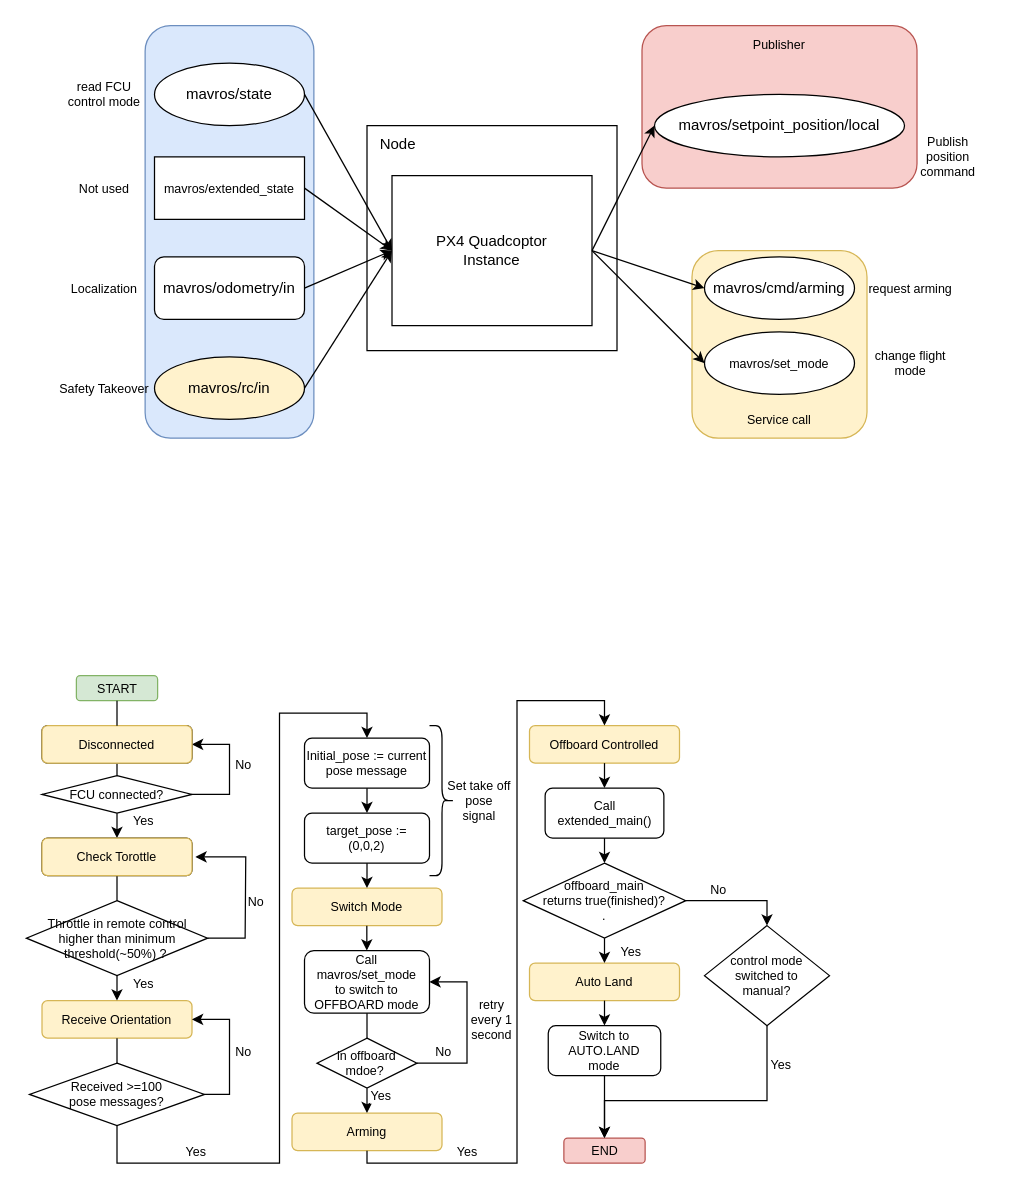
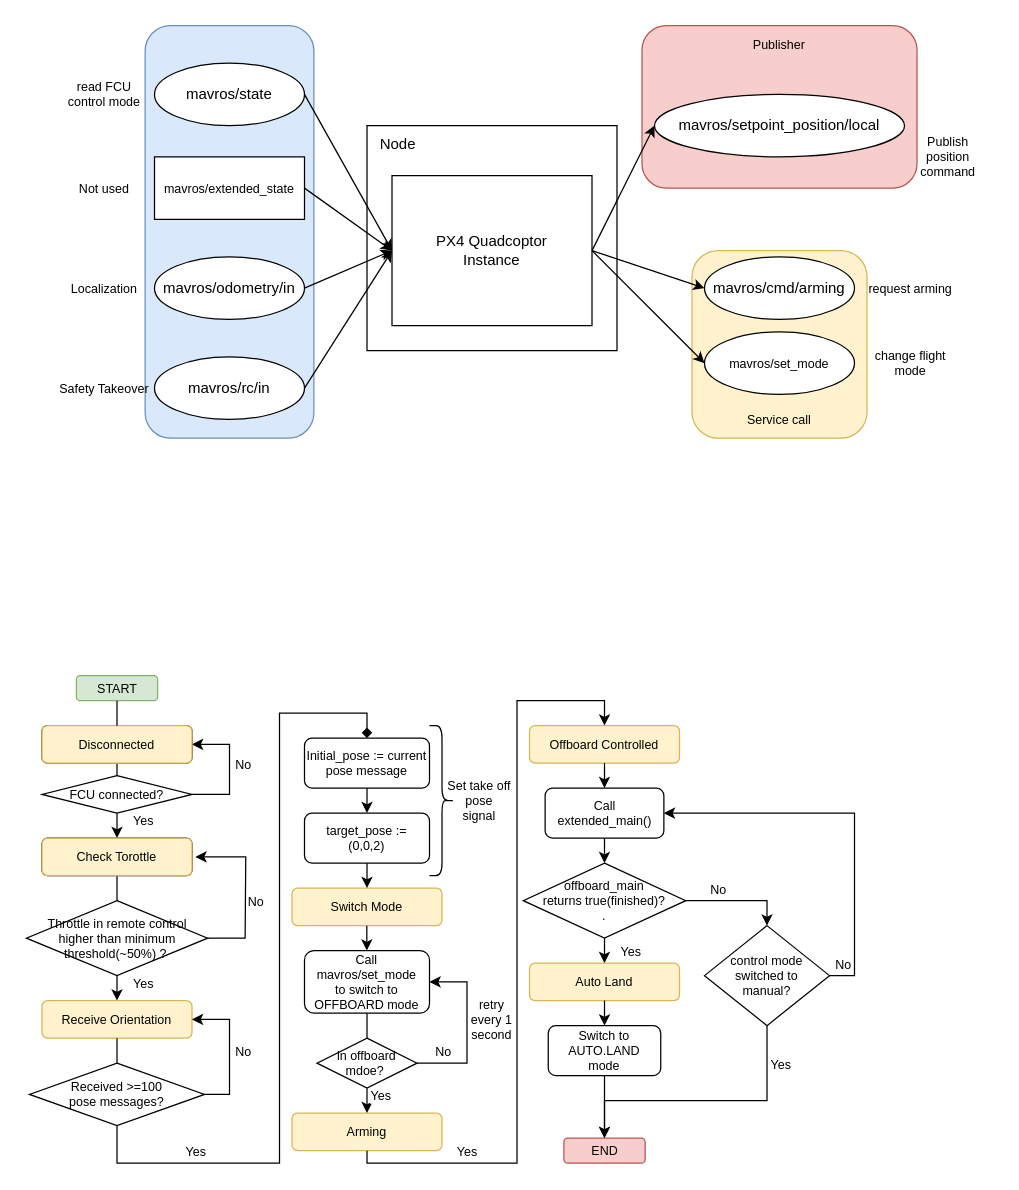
node "mavros/odometry/in": shape rounded rectangle -> ellipse
node "mavros/rc/in": fillcolor #fff2cc -> #ffffff
edge "Received >=100 pose messages?" -> "Initial_pose := current pose message": arrowhead classic -> diamond
edge "control mode switched to manual?" -> "Call extended_main()": added, label "No"
